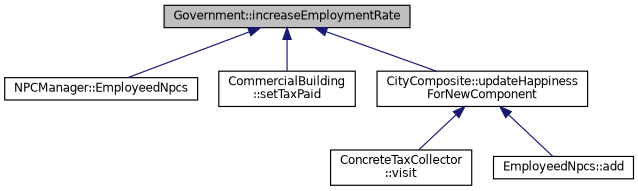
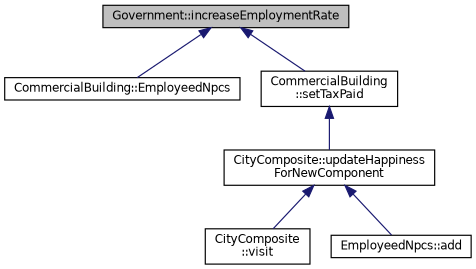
edge "CityComposite::updateHappiness ForNewComponent" -> "Government::increaseEmploymentRate": now "CityComposite::updateHappiness ForNewComponent" -> "CommercialBuilding ::setTaxPaid"
node "NPCManager::EmployeedNpcs": label "NPCManager::EmployeedNpcs" -> "CommercialBuilding::EmployeedNpcs"
node "ConcreteTaxCollector ::visit": label "ConcreteTaxCollector ::visit" -> "CityComposite ::visit"
